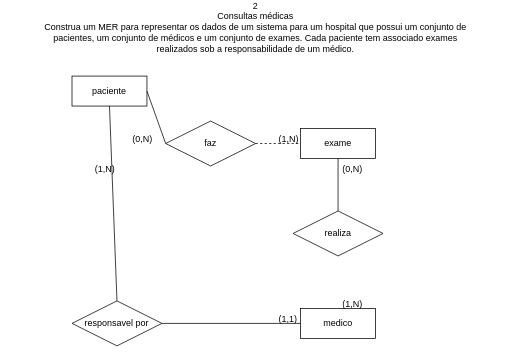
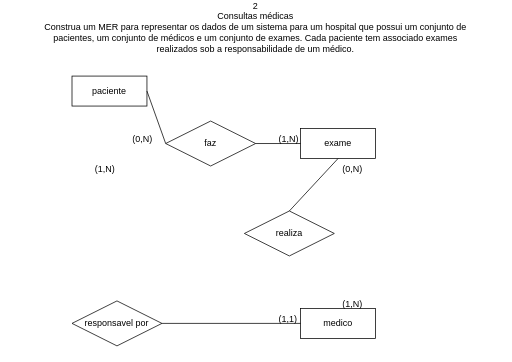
edge "faz" -- "exame": style dashed -> solid
edge "paciente" -- "responsavel por": removed
node "realiza": moved (338, 234) -> (289, 234)
